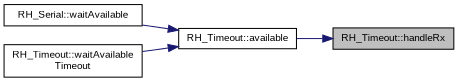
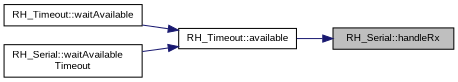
node "RH_Serial::waitAvailable": label "RH_Serial::waitAvailable" -> "RH_Timeout::waitAvailable"
node "RH_Timeout::handleRx": label "RH_Timeout::handleRx" -> "RH_Serial::handleRx"
node "RH_Timeout::waitAvailable Timeout": label "RH_Timeout::waitAvailable Timeout" -> "RH_Serial::waitAvailable Timeout"
